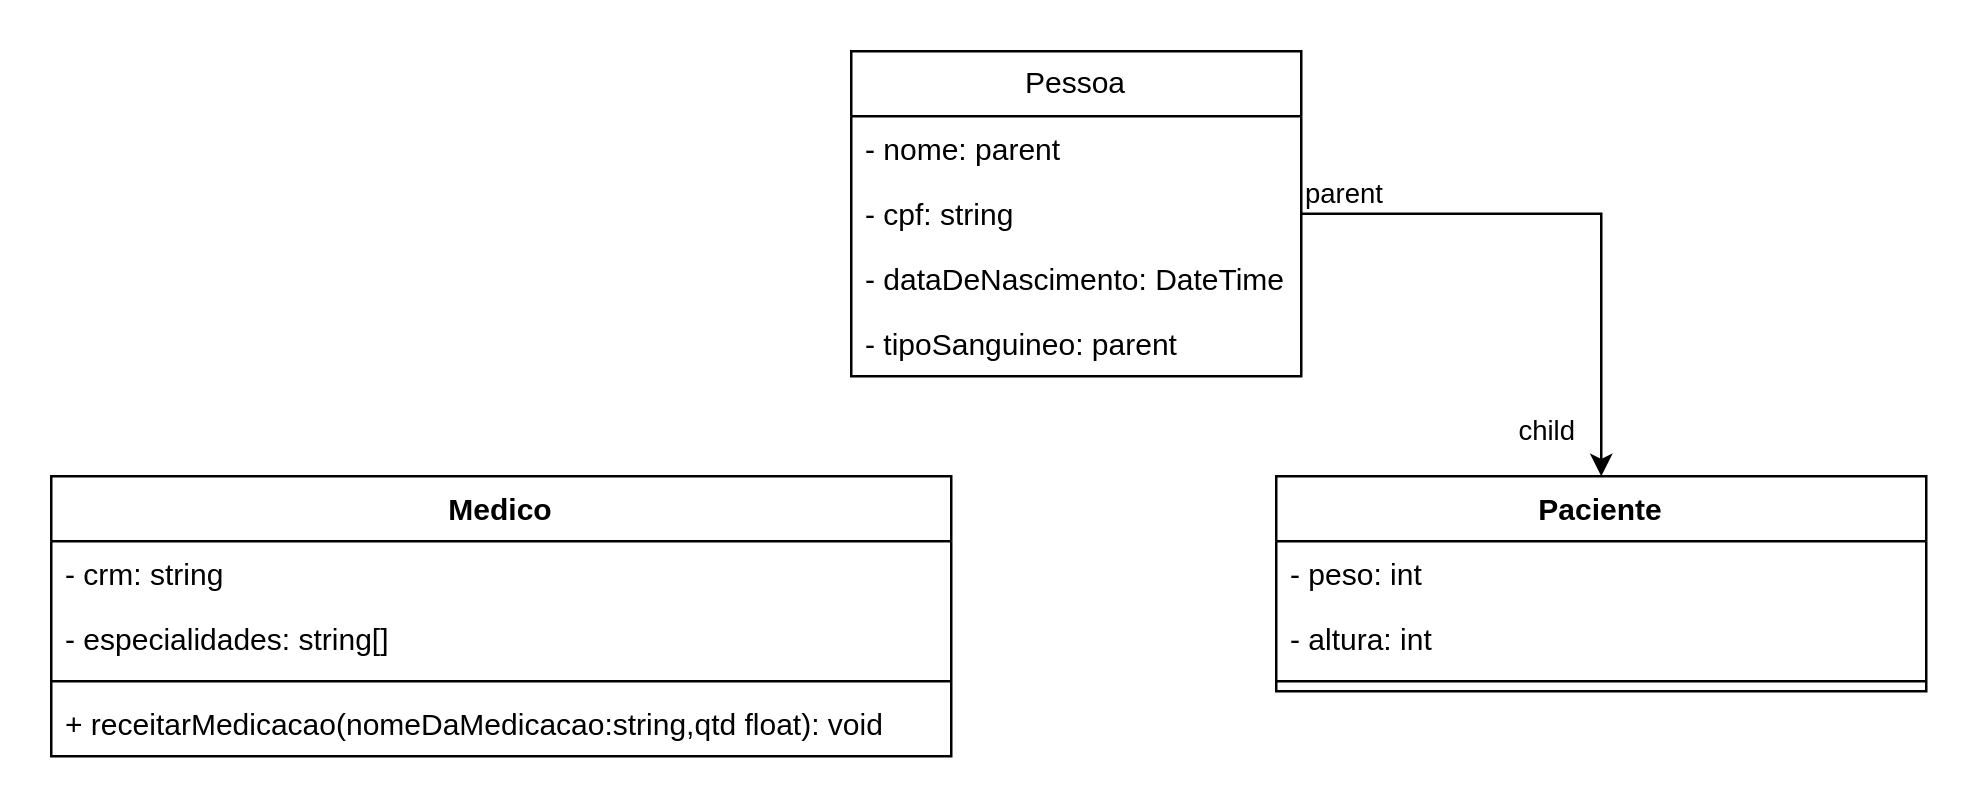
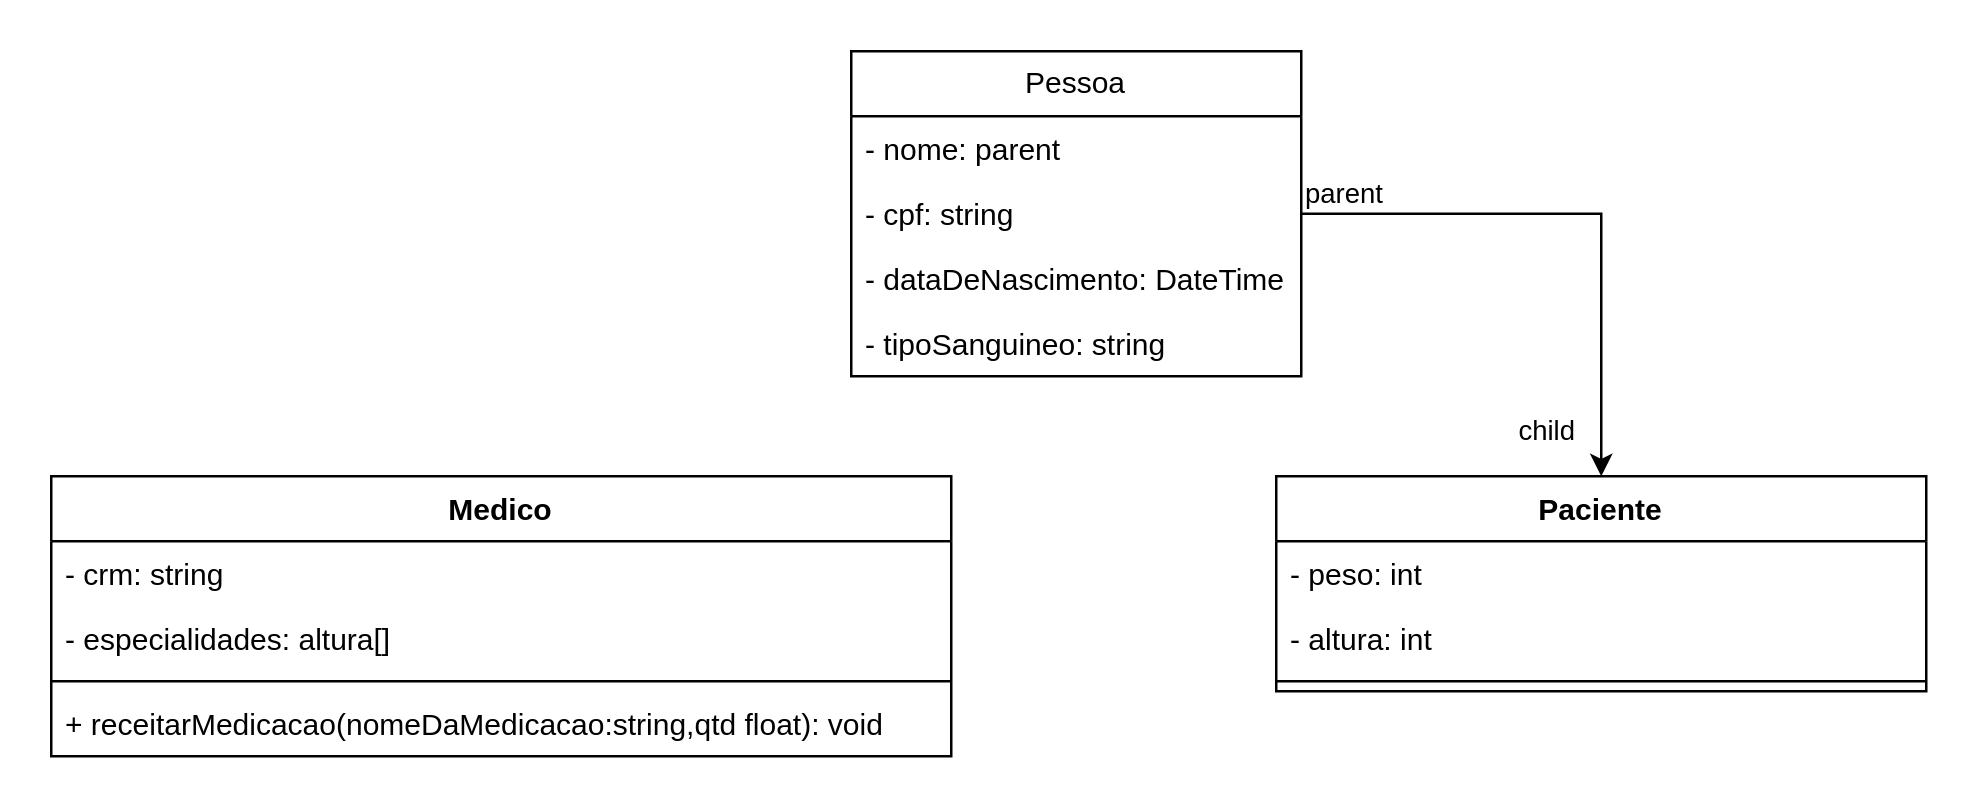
node "- tipoSanguineo: parent": label "- tipoSanguineo: parent" -> "- tipoSanguineo: string"
node "- especialidades: string[]": label "- especialidades: string[]" -> "- especialidades: altura[]"
